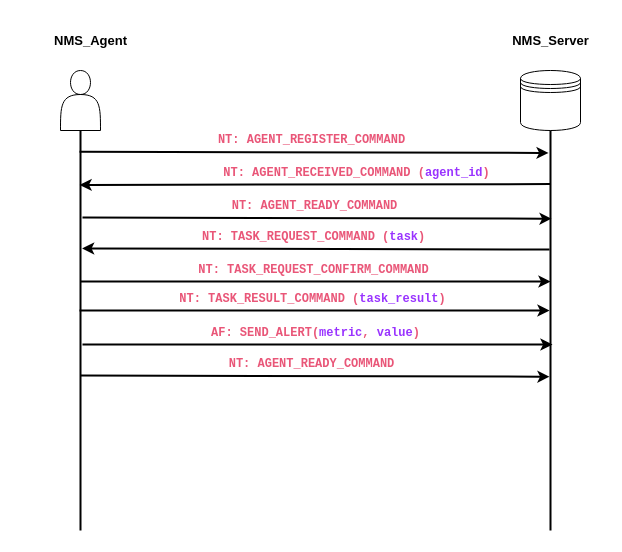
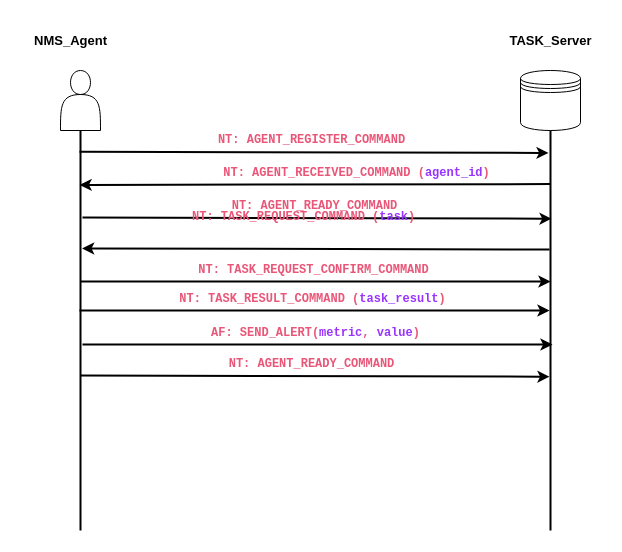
node "NMS_Agent": moved (91, 41) -> (71, 41)
node "NMS_Server": label "NMS_Server" -> "TASK_Server"
node "NT: TASK_REQUEST_COMMAND (task)": moved (336, 244) -> (326, 224)
